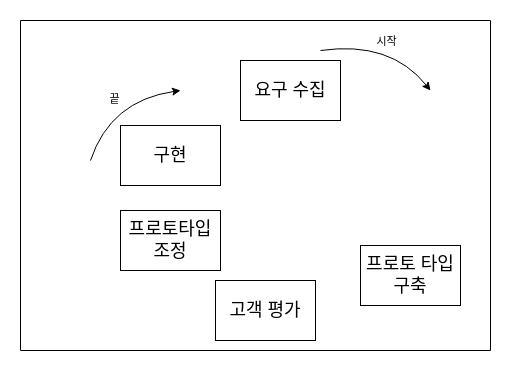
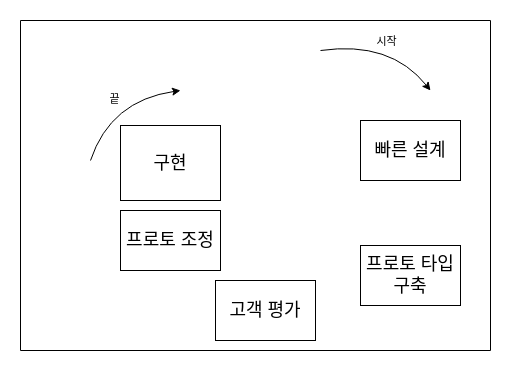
node "요구 수집": removed
node "빠른 설계": added
node "구현": size 100x60 -> 100x75
node "프로토타입 조정": label "프로토타입 조정" -> "프로토 조정"
